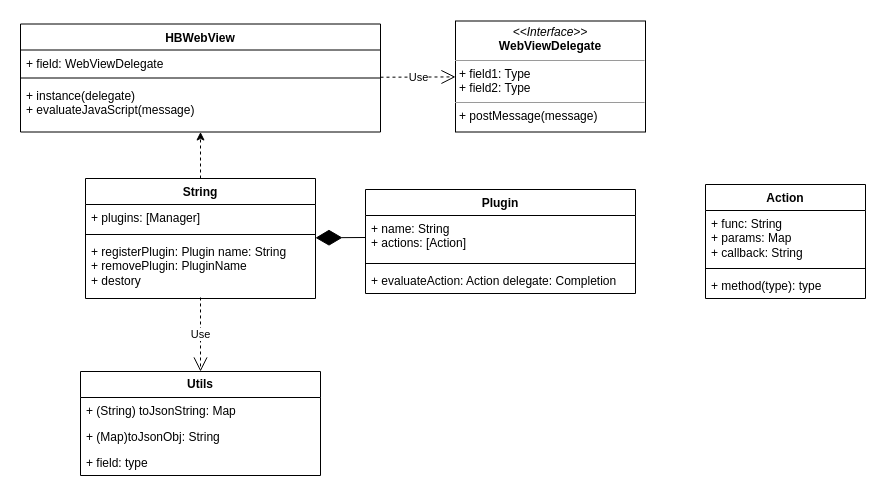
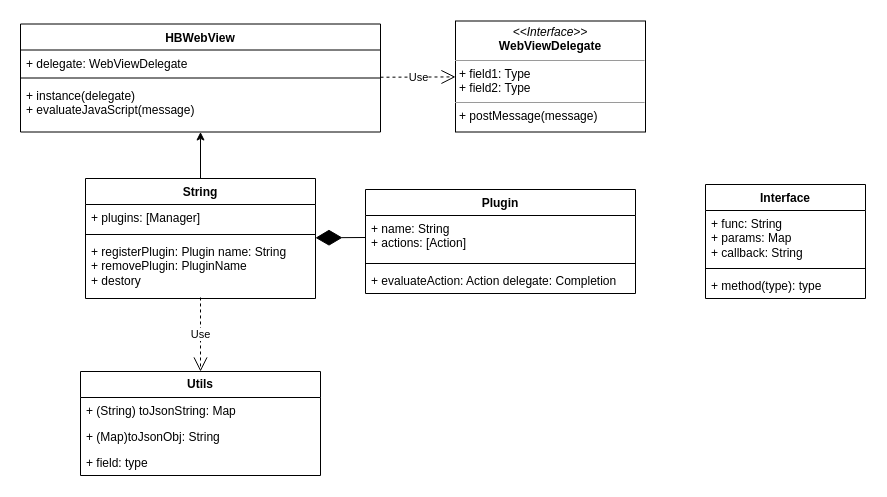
node "+ field: WebViewDelegate": label "+ field: WebViewDelegate" -> "+ delegate: WebViewDelegate"
edge "String" -> "HBWebView": style dashed -> solid
node "Action": label "Action" -> "Interface"
